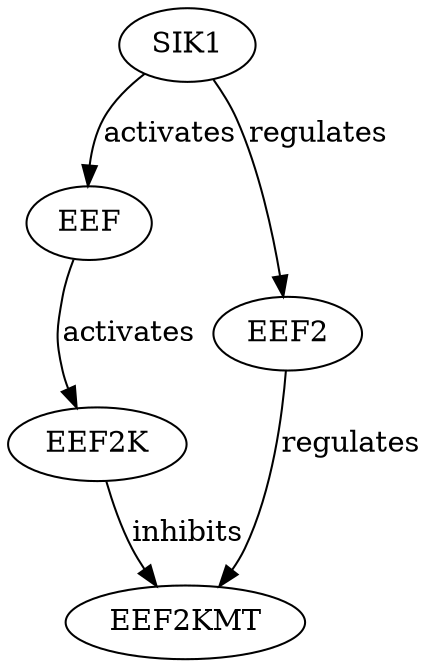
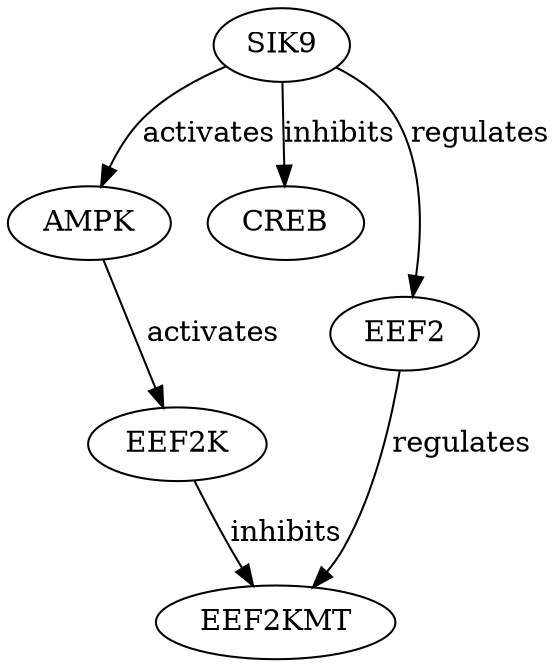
node "SIK1": label "SIK1" -> "SIK9"
node "EEF": label "EEF" -> "AMPK"
node "CREB": added
